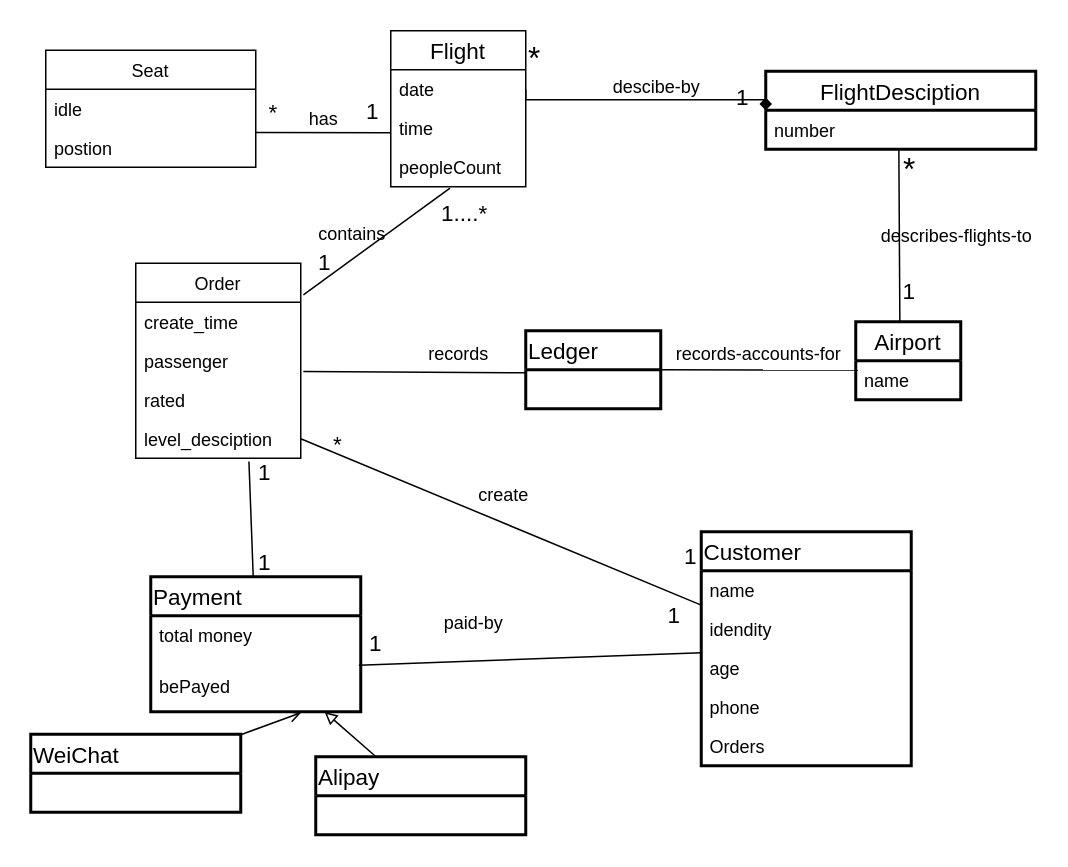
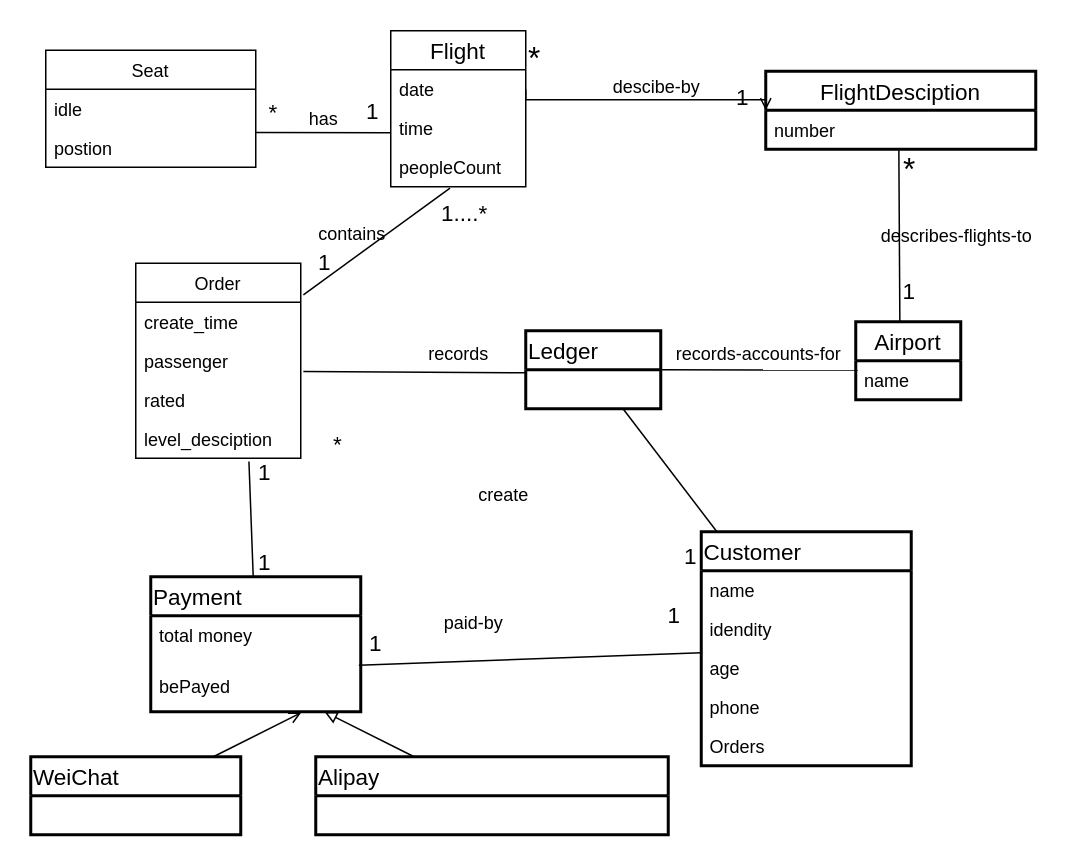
edge "date" -> "FlightDesciption": arrowhead diamond -> open
edge "level_desciption" -- "Customer": now "Ledger" -- "Customer"
node "WeiChat": moved (136, 773) -> (136, 796)
node "Alipay": size 210x78 -> 353x78
